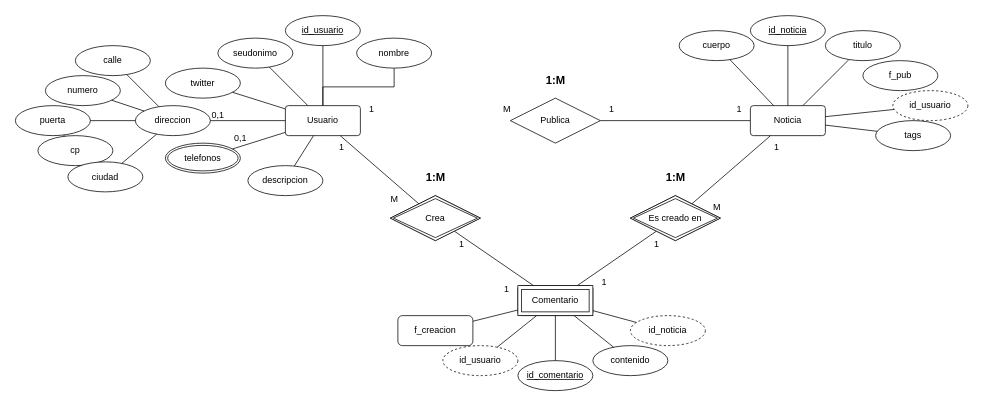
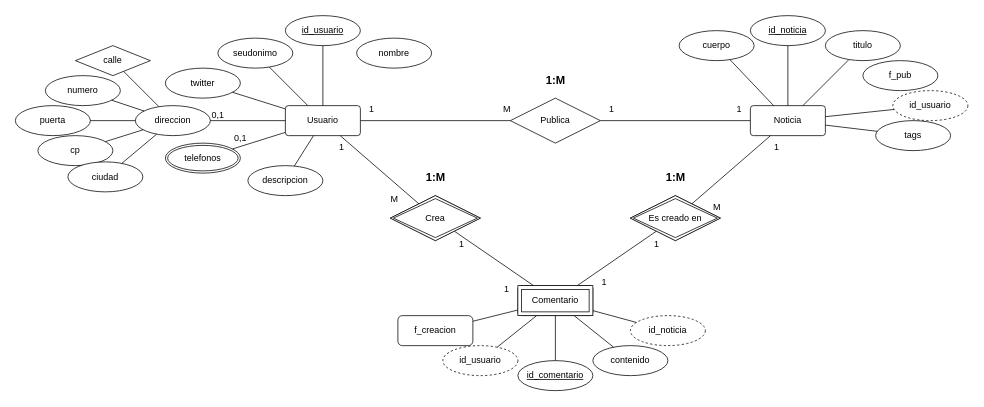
node "calle": shape ellipse -> diamond
edge "nombre" -- "Usuario": now "Publica" -- "Usuario"
edge "puerta" -- "cp": now "direccion" -- "cp"
